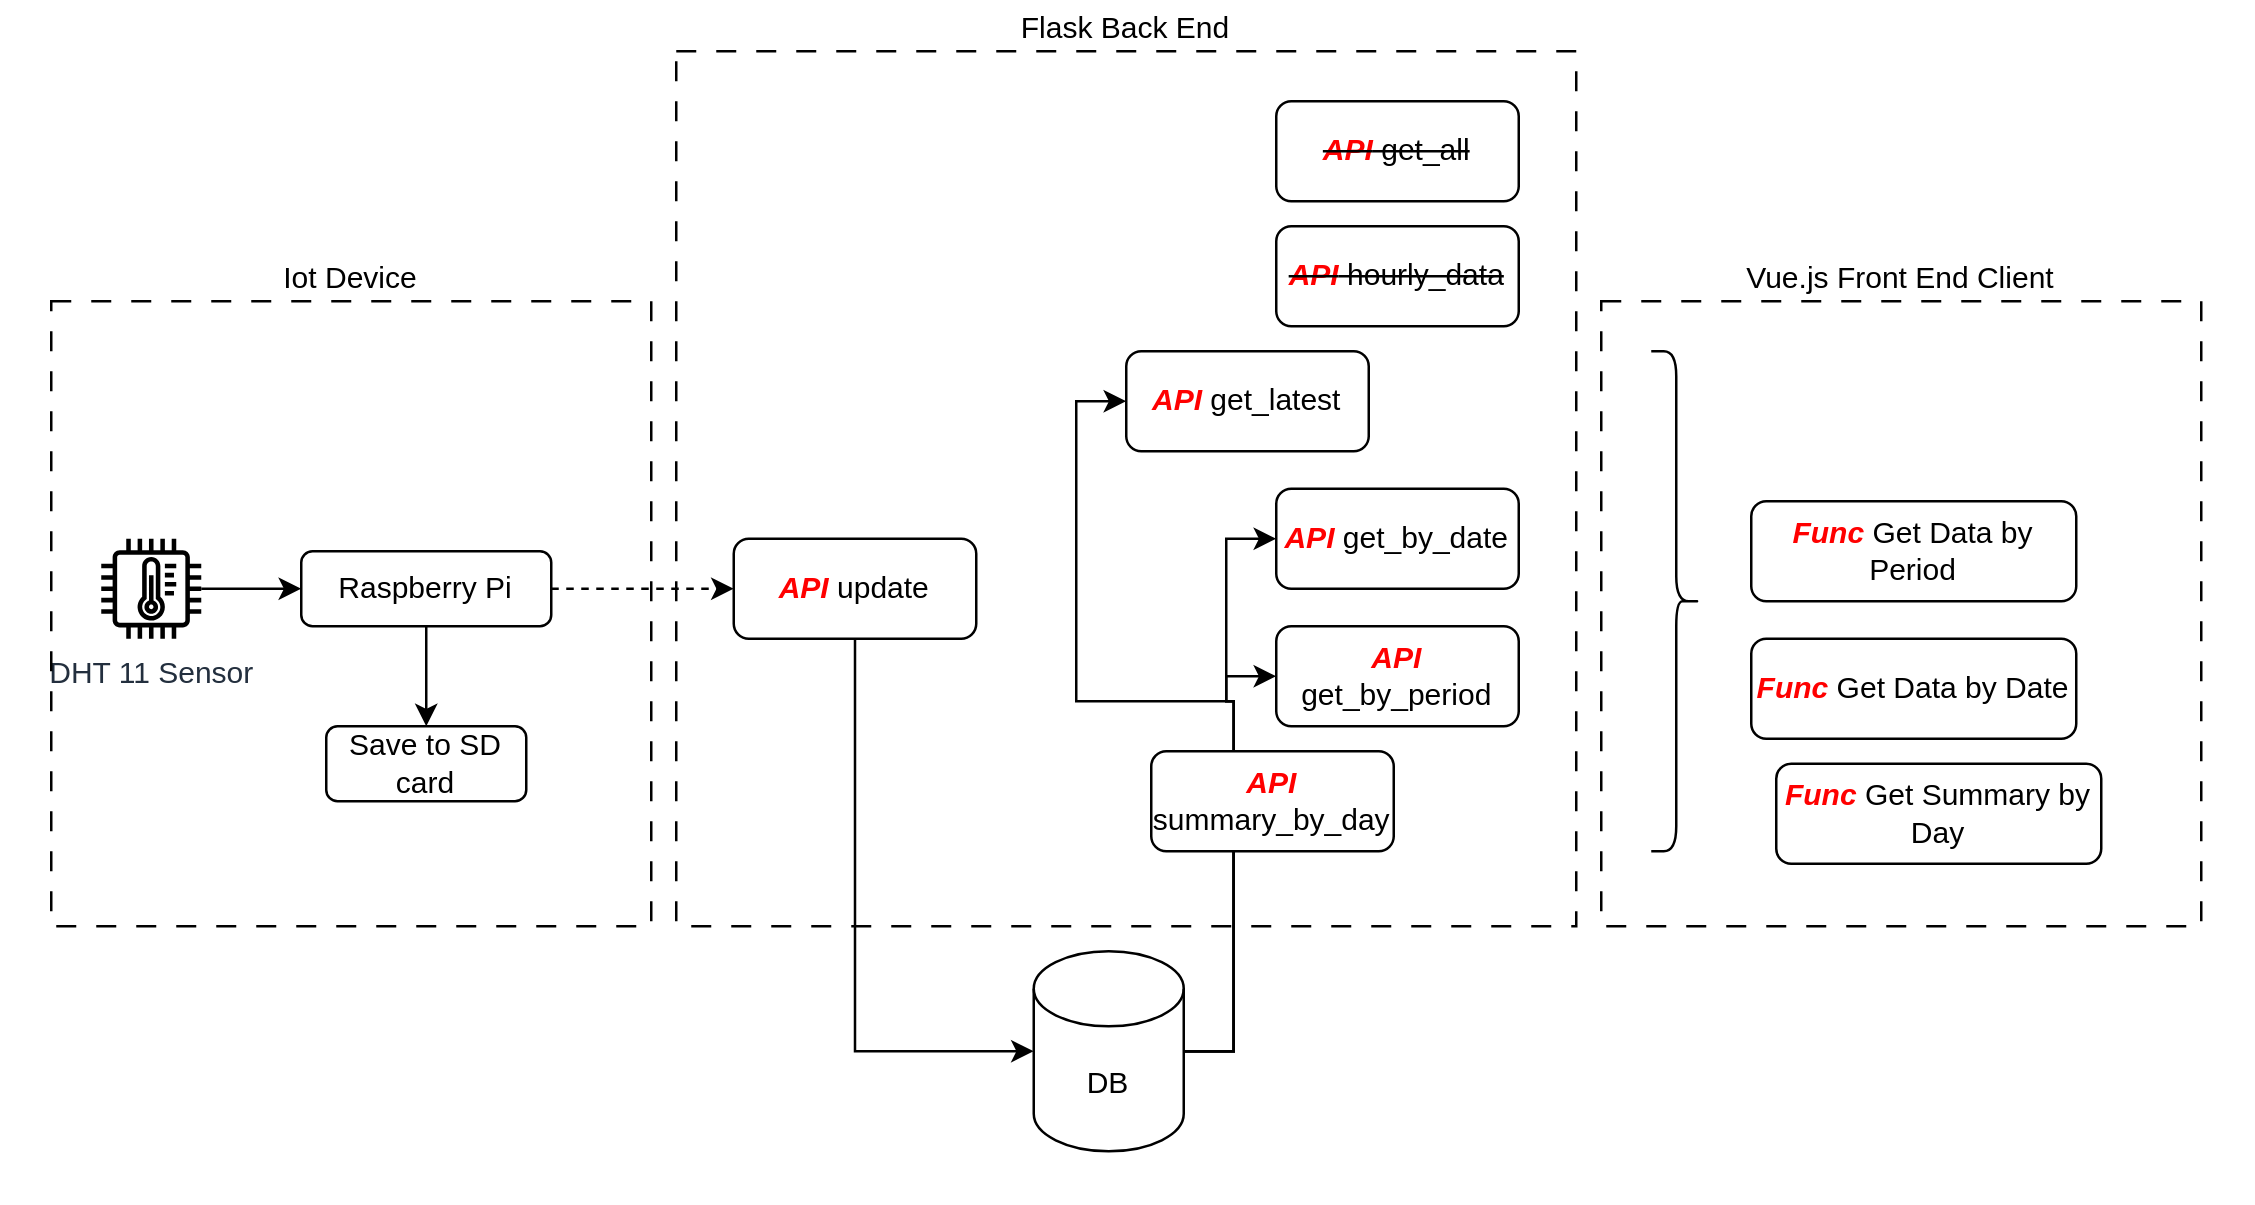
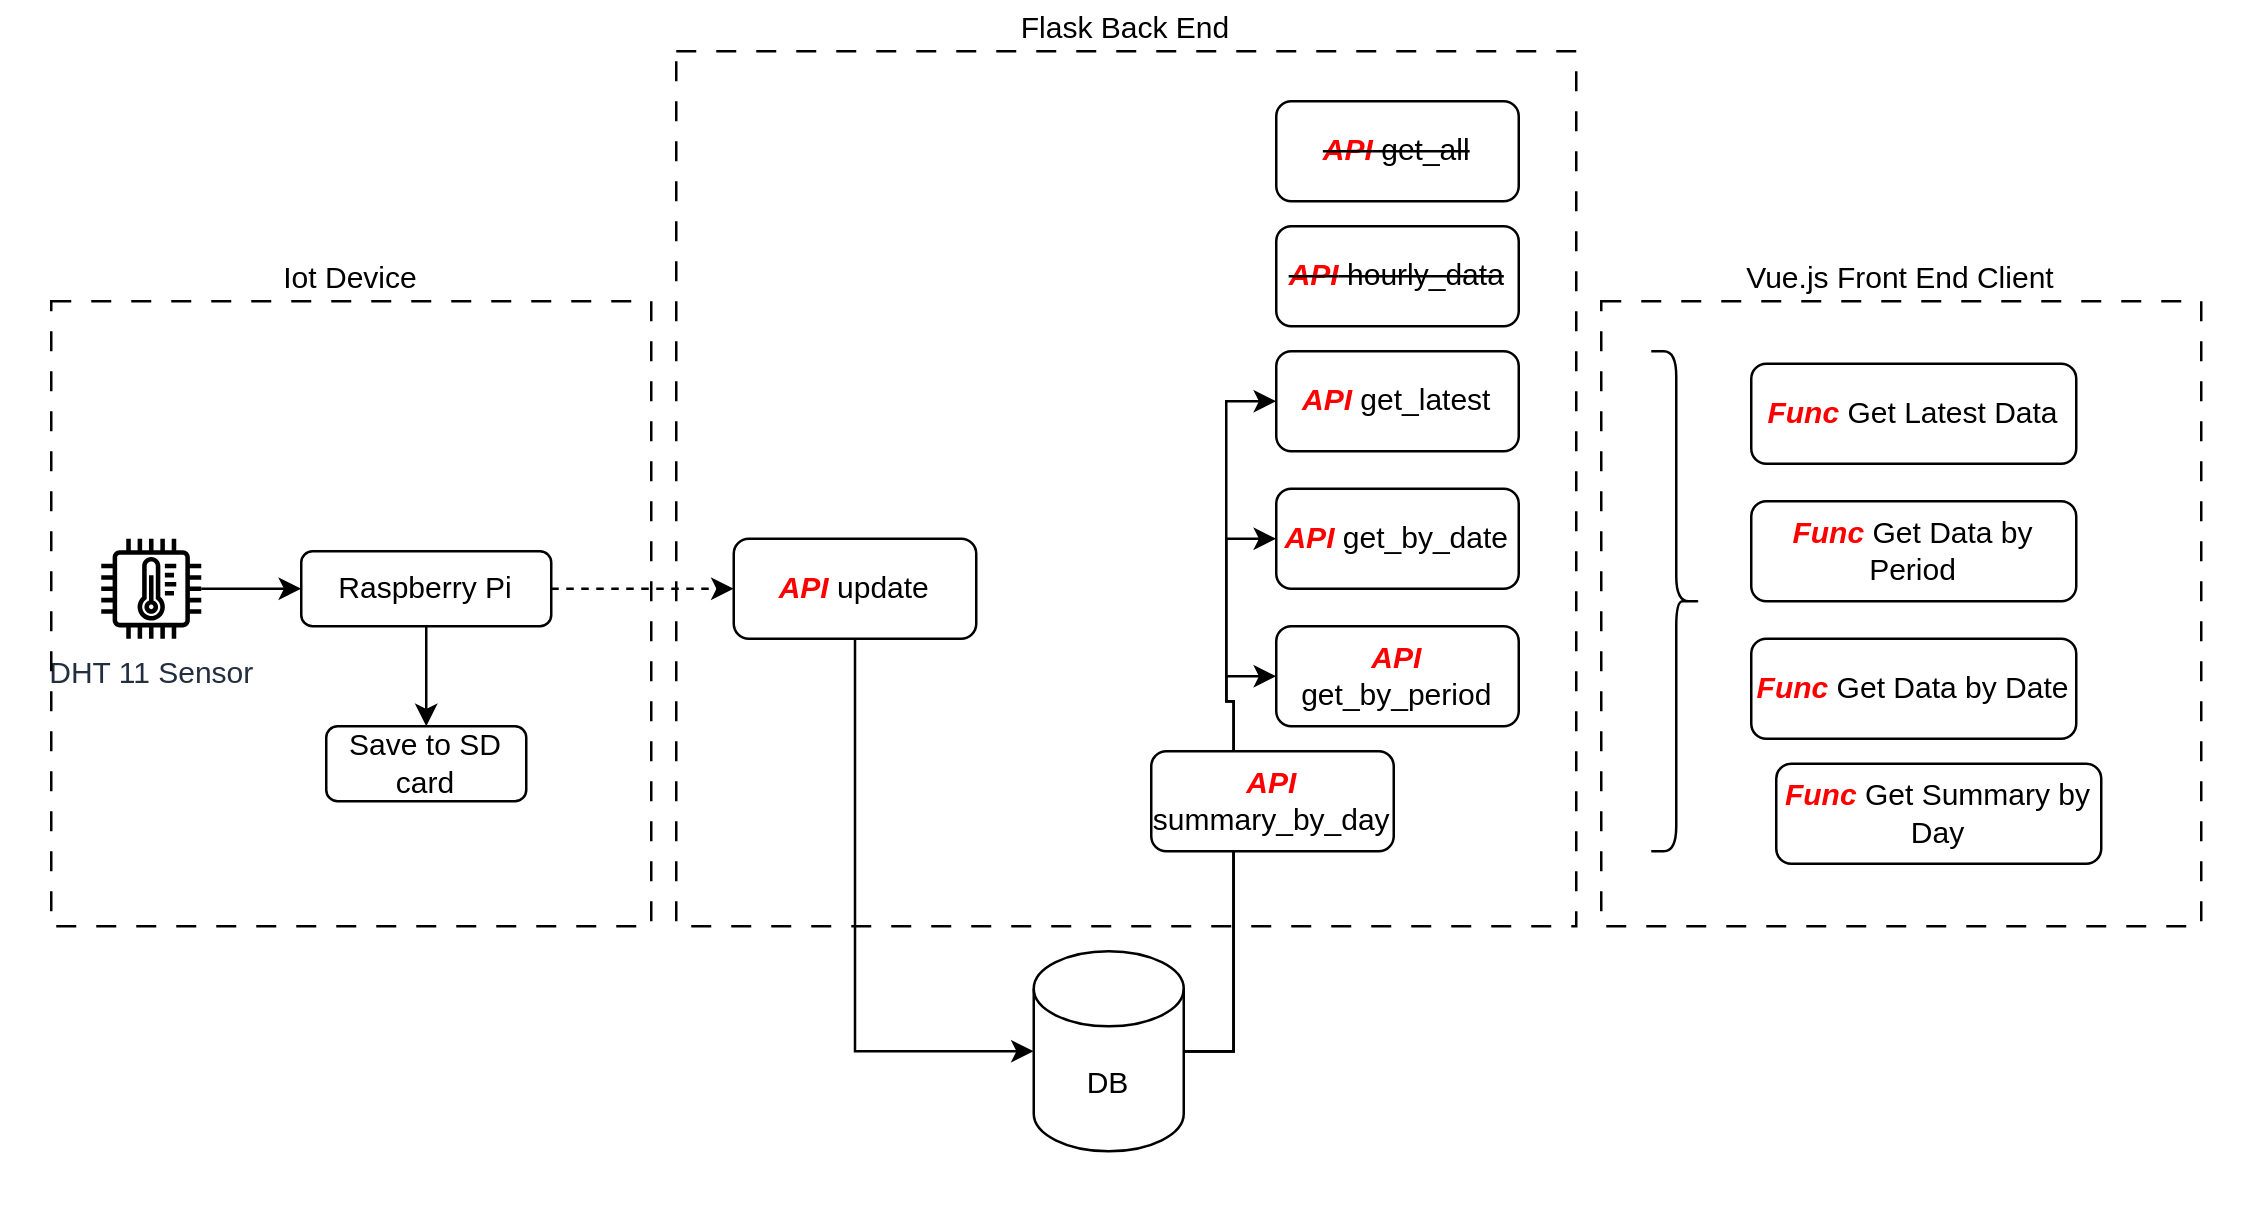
node "API get_latest": moved (1248, 401) -> (1398, 401)
node "Func Get Latest Data": added
